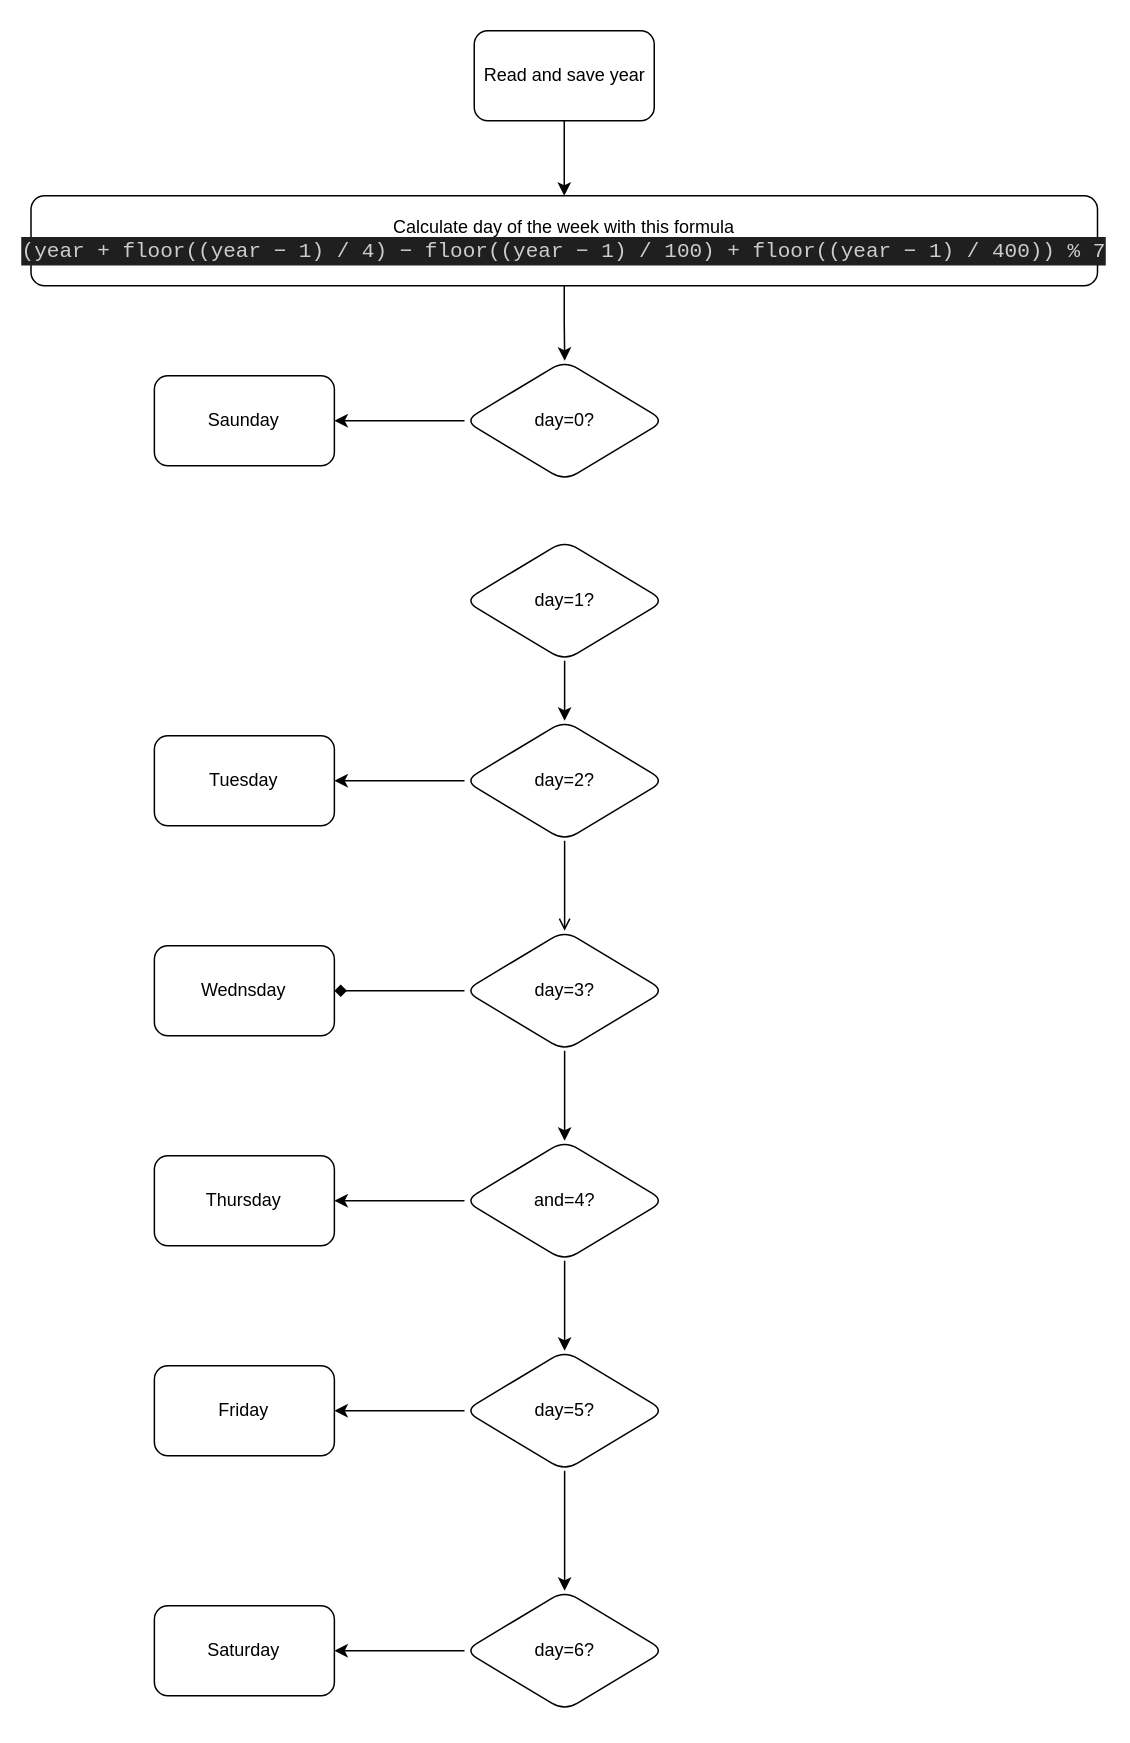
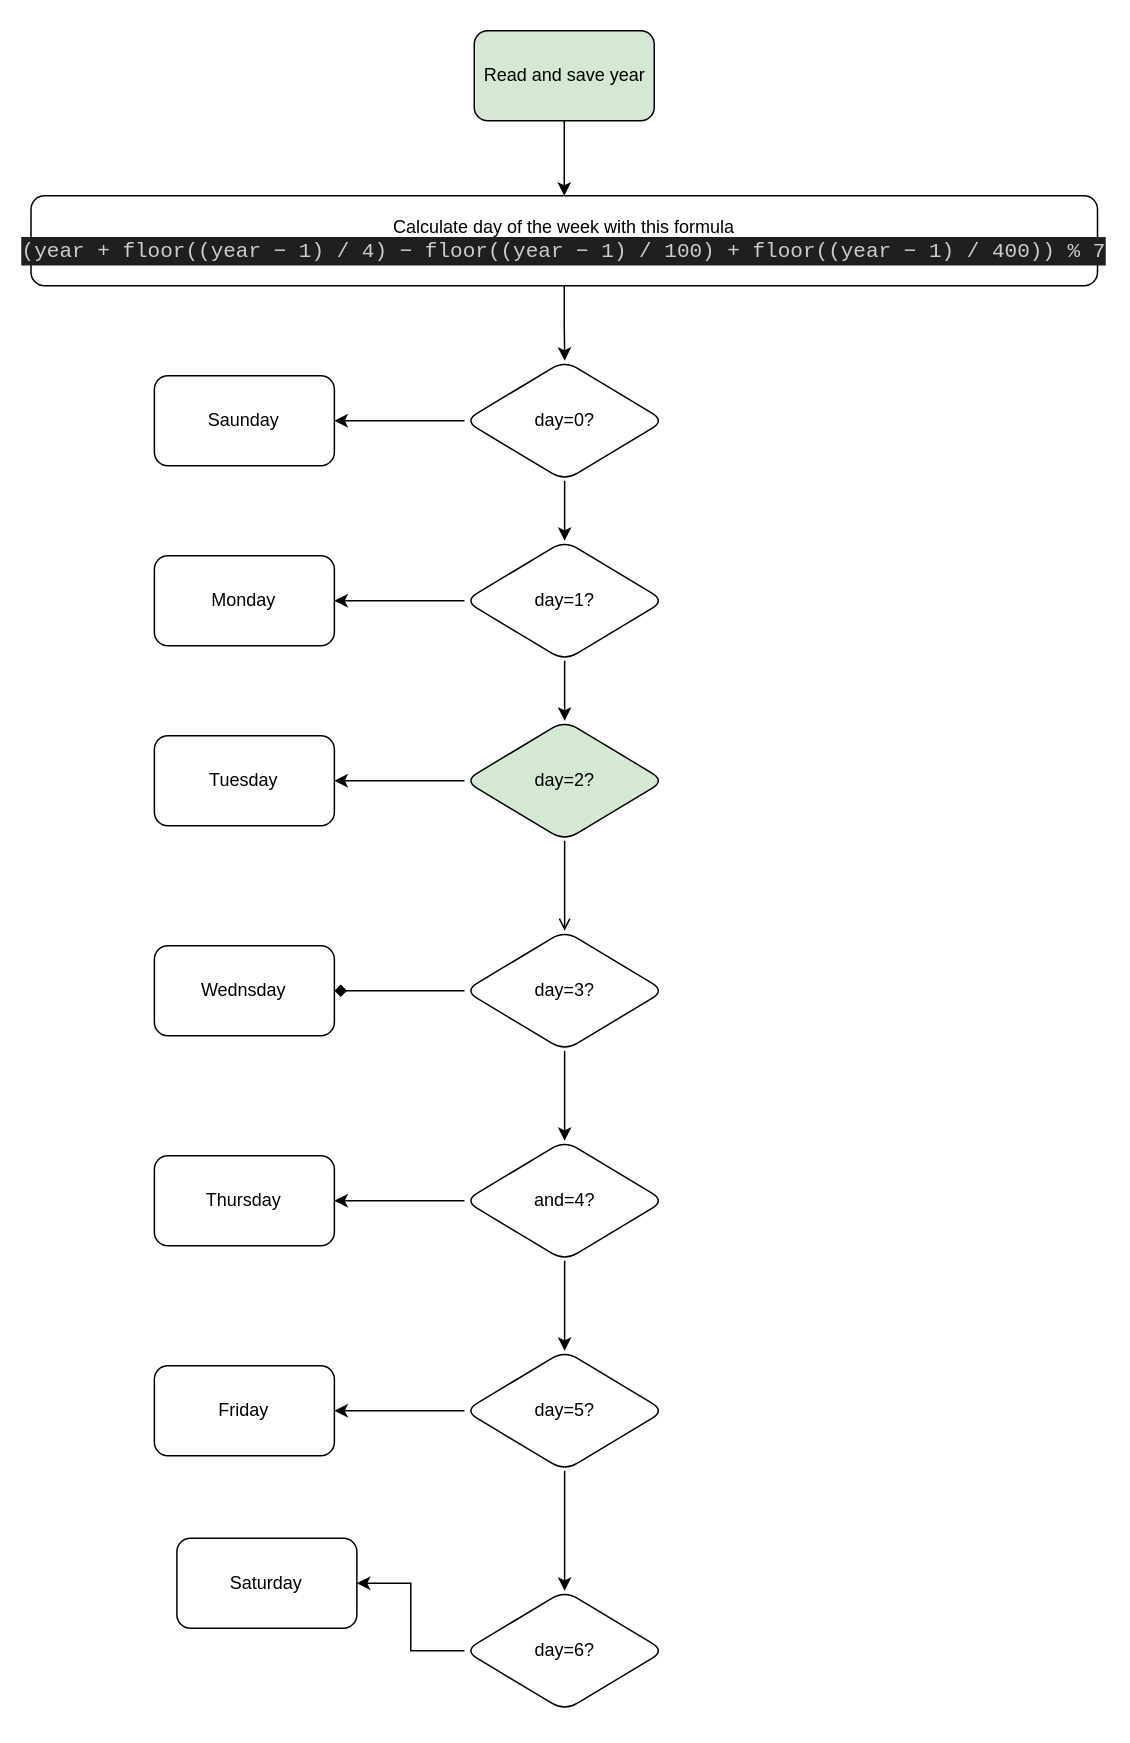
node "Read and save year": fillcolor #ffffff -> #d5e8d4
edge "day=0?" -> "day=1?": added
node "Monday": added
edge "day=1?" -> "Monday": added
node "day=2?": fillcolor #ffffff -> #d5e8d4
node "Saturday": moved (244, 1651) -> (267, 1583)
